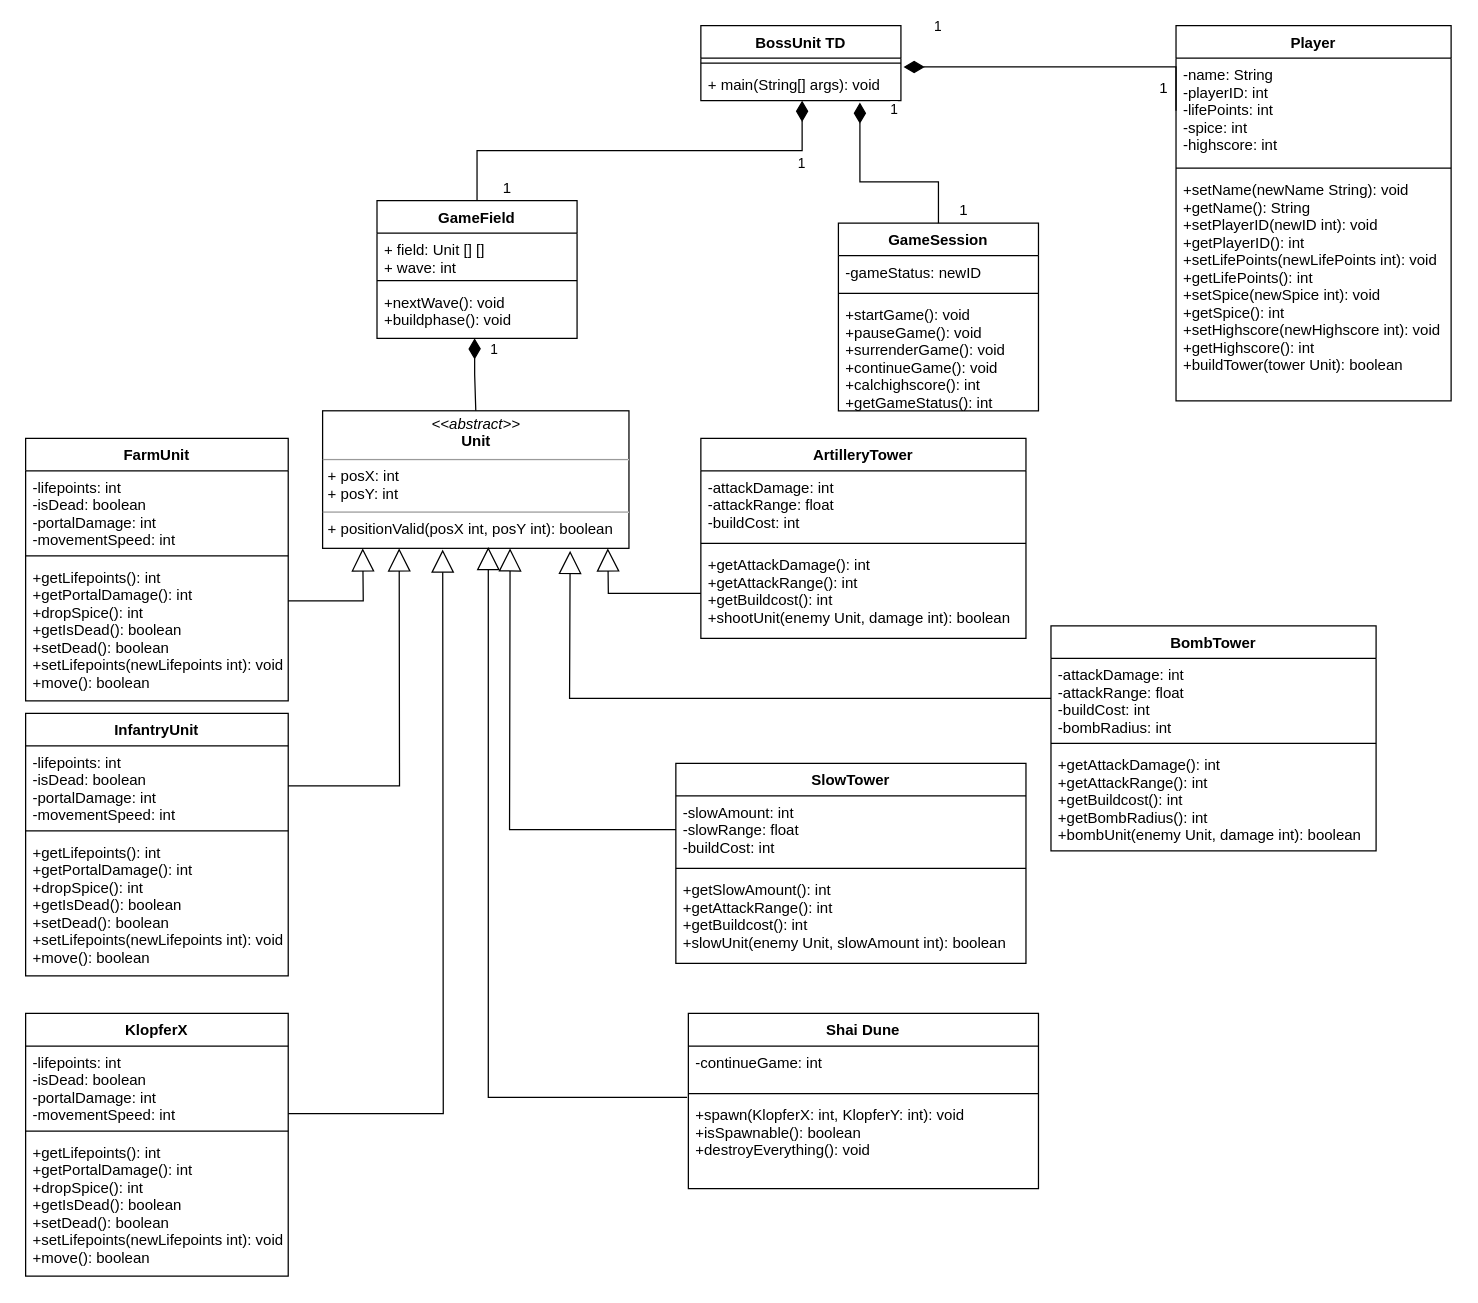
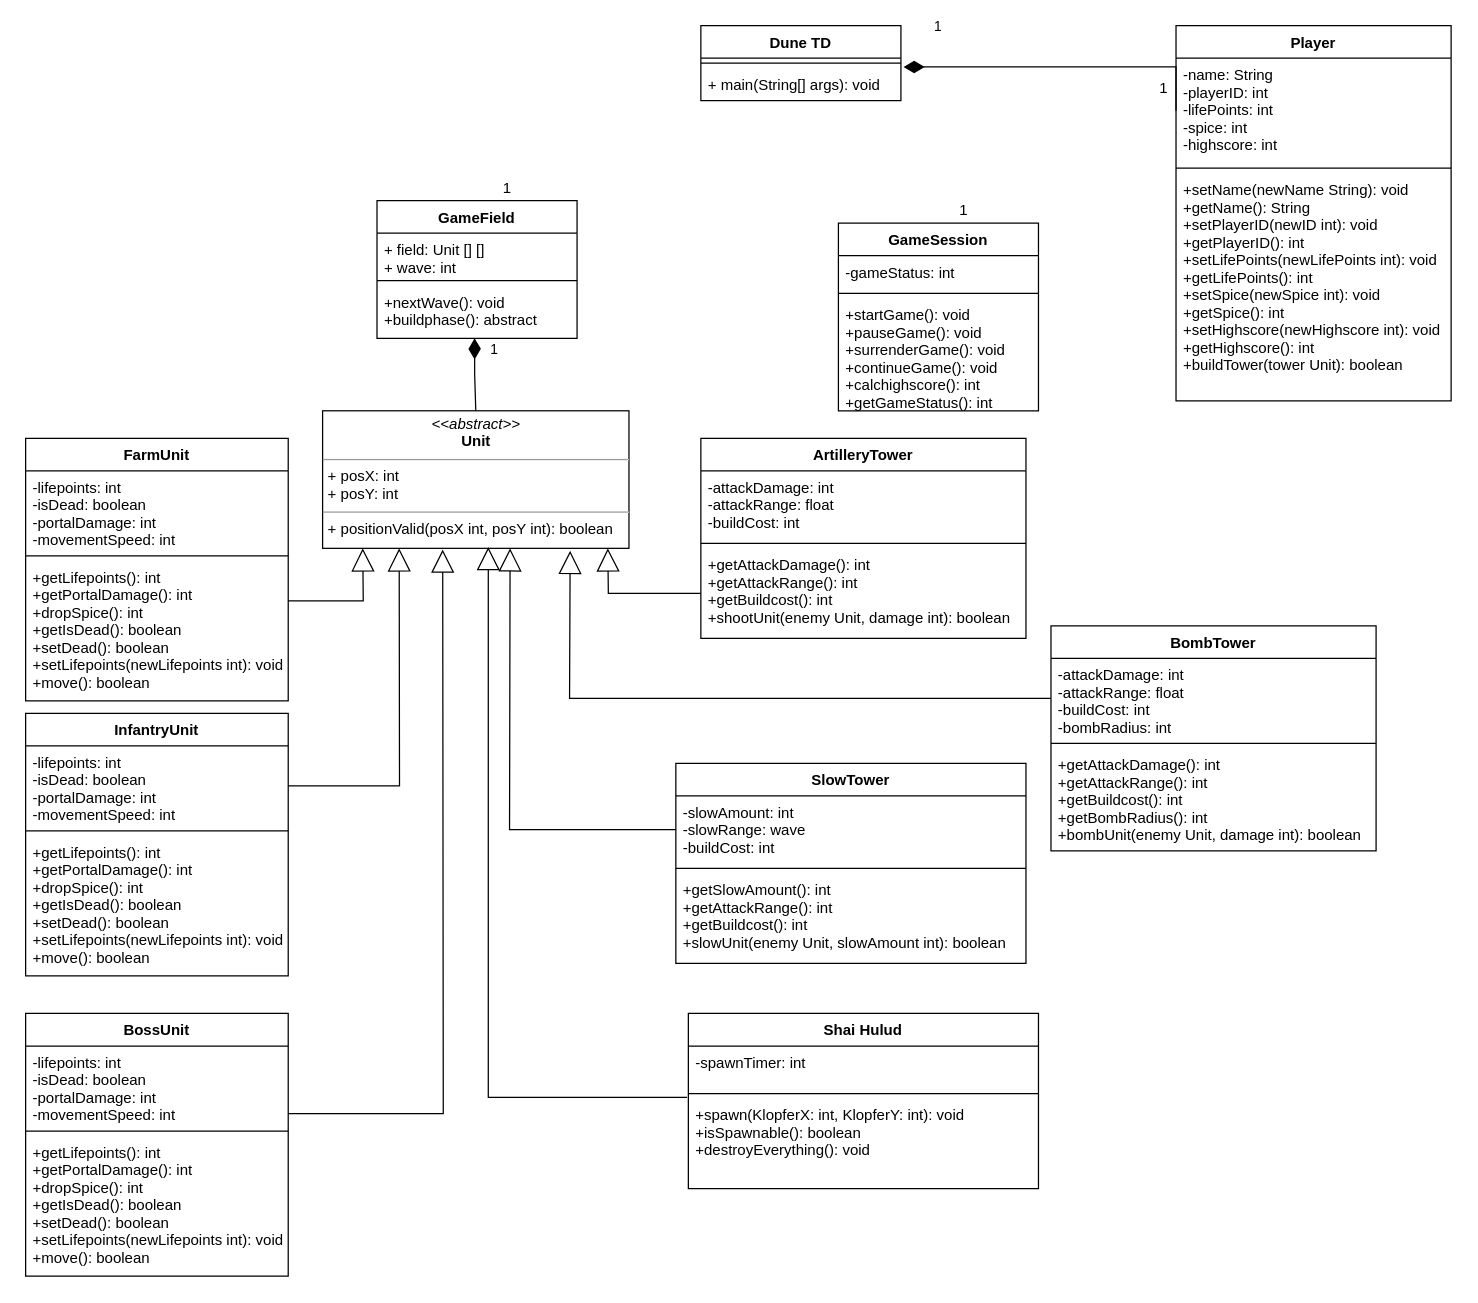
node "BossUnit TD": label "BossUnit TD" -> "Dune TD"
edge "GameField" -> "+ main(String[] args): void": removed, label "1"
edge "GameSession" -> "+ main(String[] args): void": removed, label "1"
node "-gameStatus: newID": label "-gameStatus: newID" -> "-gameStatus: int"
node "+nextWave(): void +buildphase(): void": label "+nextWave(): void +buildphase(): void" -> "+nextWave(): void +buildphase(): abstract"
node "-slowAmount: int -slowRange: float -buildCost: int": label "-slowAmount: int -slowRange: float -buildCost: int" -> "-slowAmount: int -slowRange: wave -buildCost: int"
node "KlopferX": label "KlopferX" -> "BossUnit"
node "Shai Dune": label "Shai Dune" -> "Shai Hulud"
node "-continueGame: int": label "-continueGame: int" -> "-spawnTimer: int"
